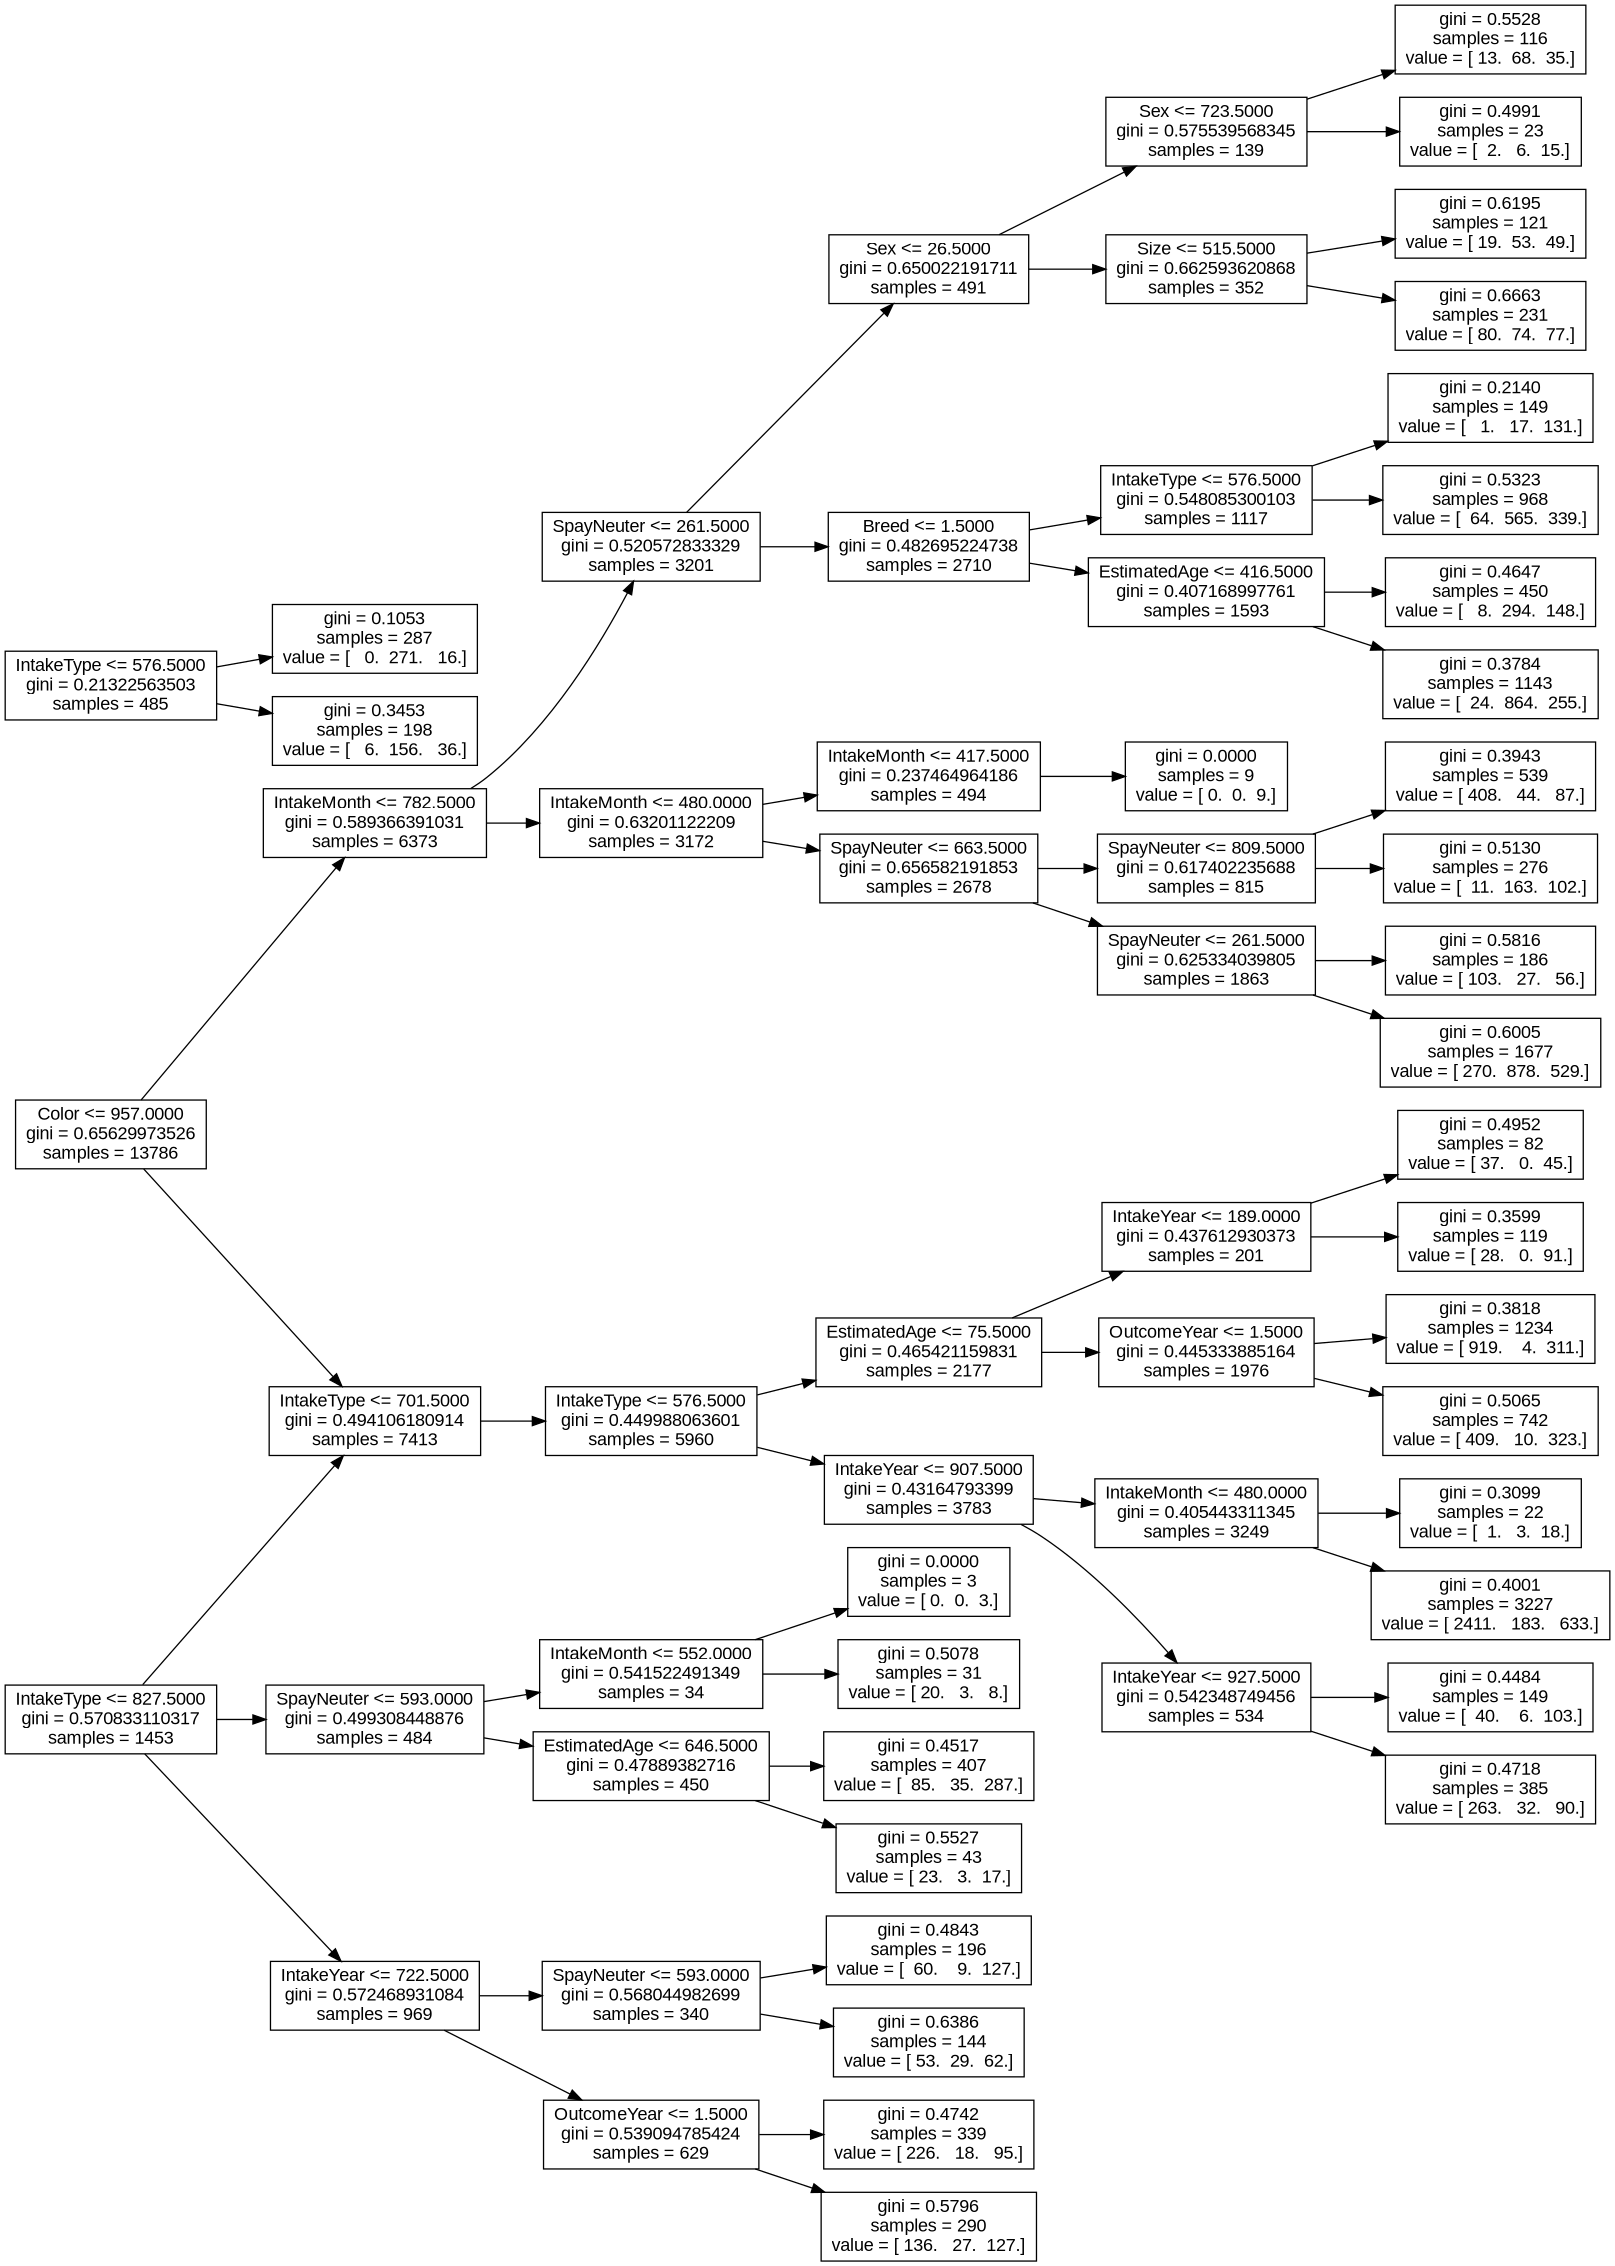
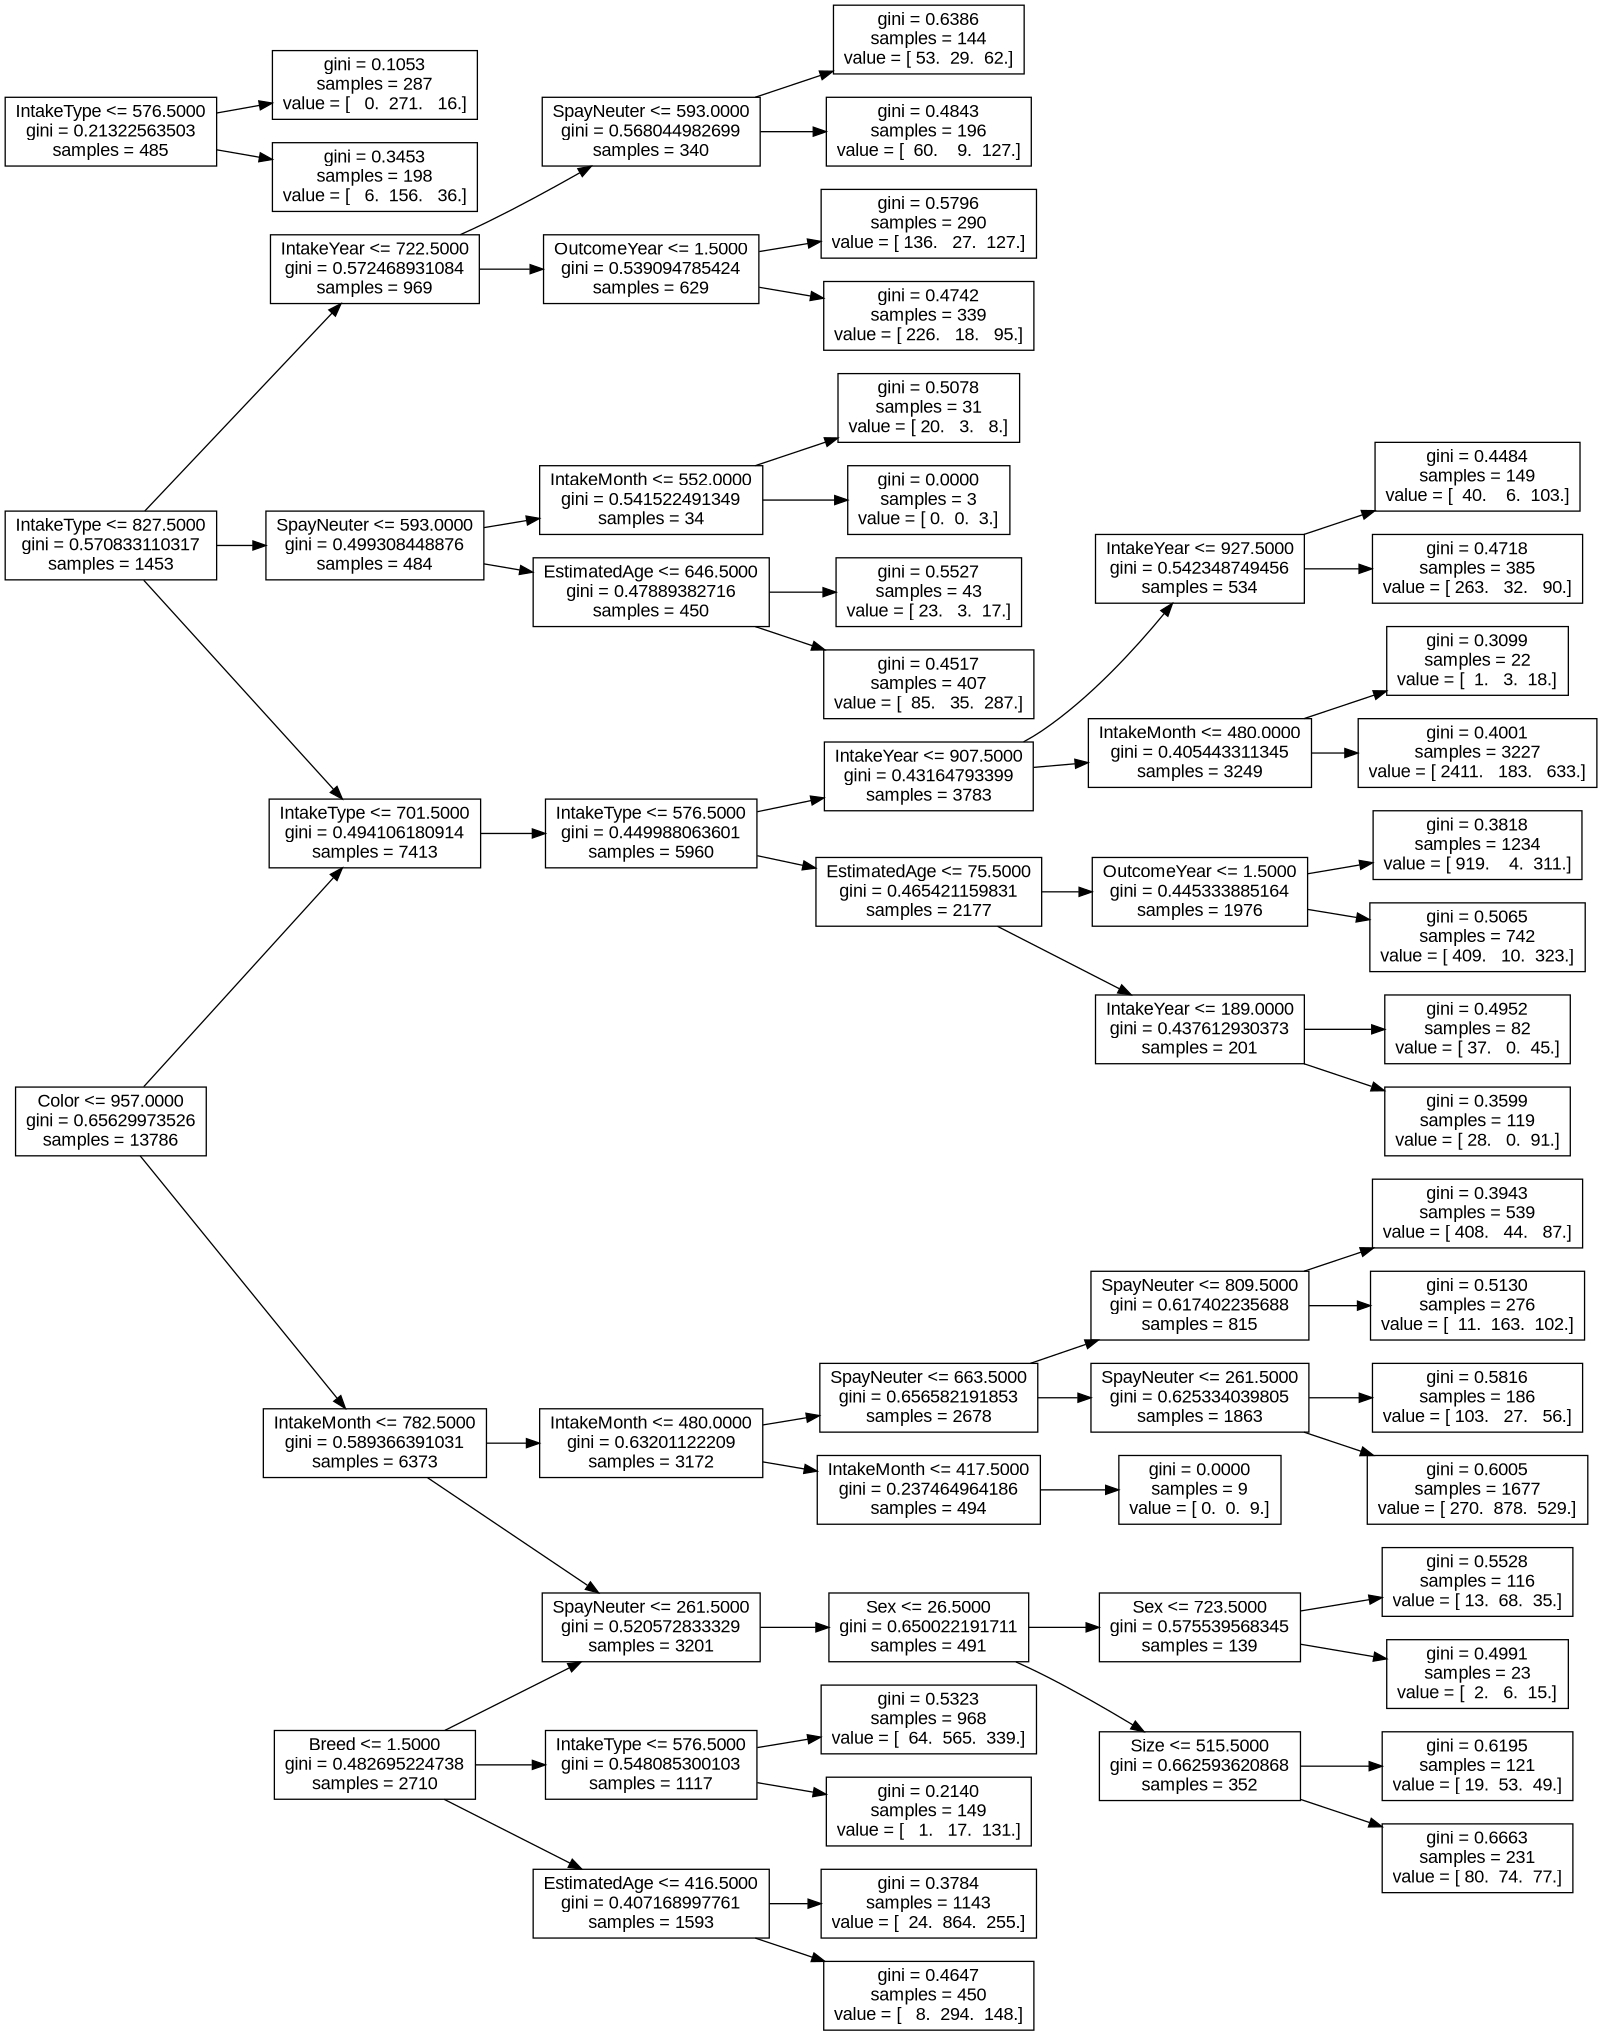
edge "SpayNeuter <= 261.5000 gini = 0.520572833329 samples = 3201" -> "Breed <= 1.5000 gini = 0.482695224738 samples = 2710": reversed
